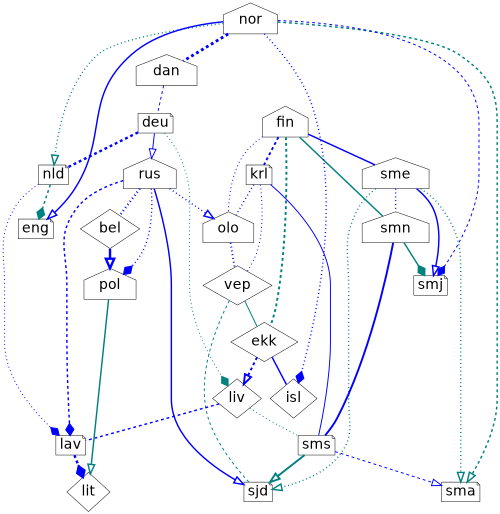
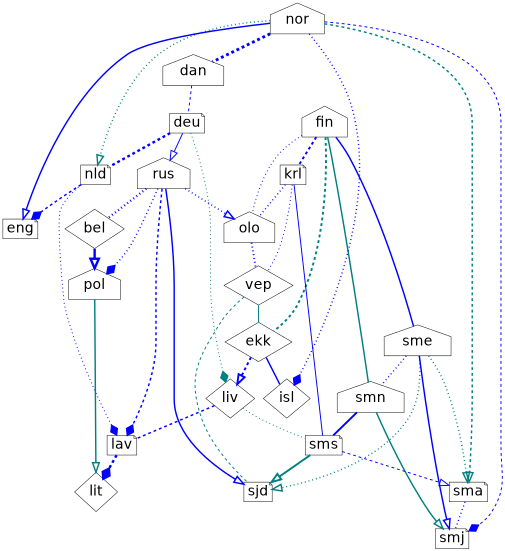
edge "nld" -> "eng": color teal -> blue
edge "smn" -> "smj": arrowhead diamond -> onormal
edge "sma" -- "smj": added
